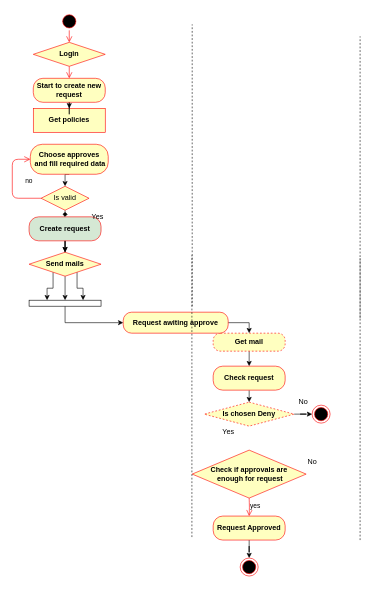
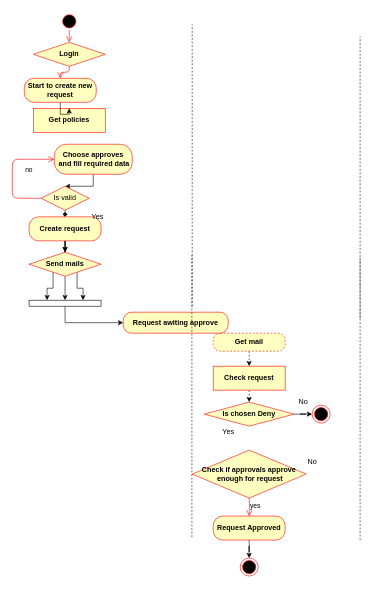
node "Start to create new request": moved (69, 90) -> (60, 90)
node "Choose approves and fill required data": moved (69, 159) -> (93, 159)
node "Create request": fillcolor #d5e8d4 -> #ffffc0
edge "Request awiting approve" -> "Get mail": removed
edge "Get mail" -> "Check request": style solid -> dashed
node "Check request": shape rounded rectangle -> rectangle
edge "Check request" -> "Is chosen Deny": style solid -> dashed
node "Is chosen Deny": style dashed -> solid
node "Check if approvals are enough for request": label "Check if approvals are enough for request" -> "Check if approvals approve enough for request"
